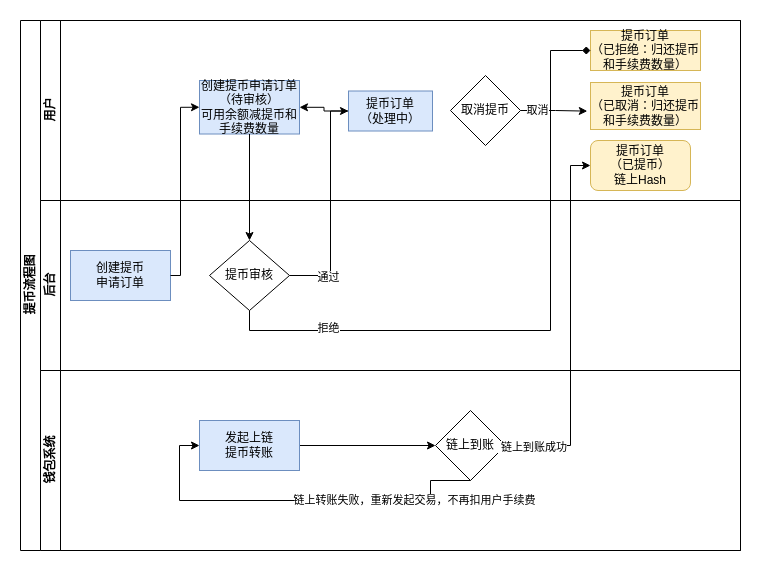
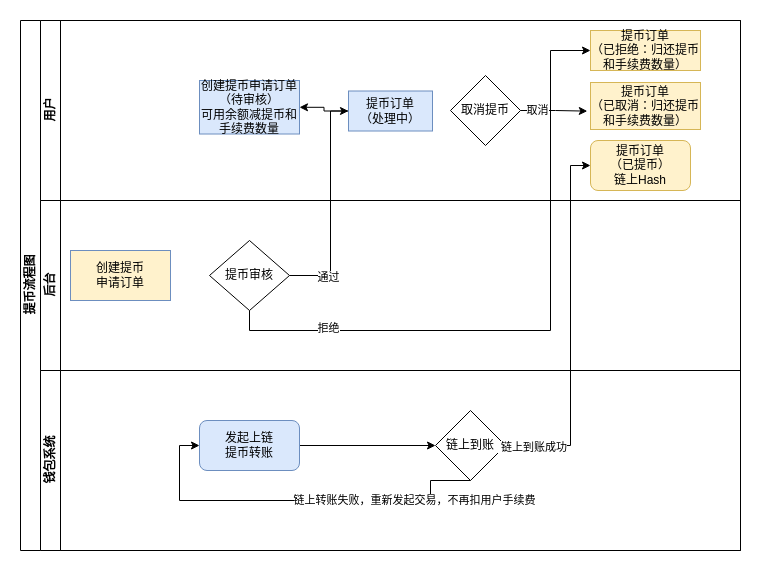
edge "提币审核" -> "提币订单 （已拒绝：归还提币和手续费数量）": arrowhead diamond -> classic
edge "创建提币申请订单 （待审核） 可用余额减提币和手续费数量" -> "提币审核": removed
edge "创建提币 申请订单" -> "创建提币申请订单 （待审核） 可用余额减提币和手续费数量": removed
node "创建提币 申请订单": fillcolor #dae8fc -> #fff2cc
node "发起上链 提币转账": shape rectangle -> rounded rectangle
